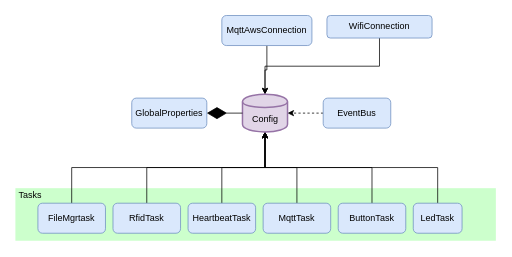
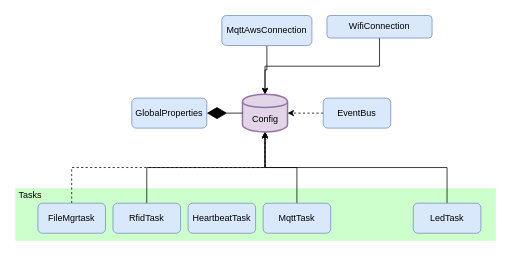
edge "FileMgrtask" -> "Config": style solid -> dashed
edge "HeartbeatTask" -> "Config": removed
edge "ButtonTask" -> "Config": removed
node "ButtonTask": removed
node "LedTask": size 49x30 -> 68x30
